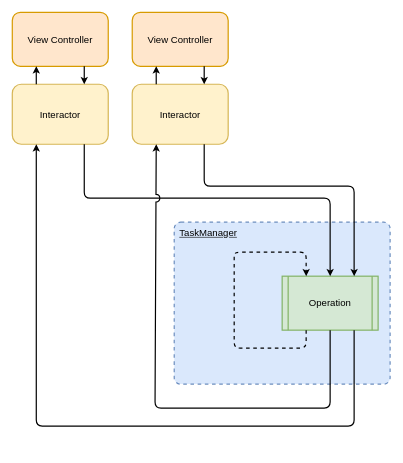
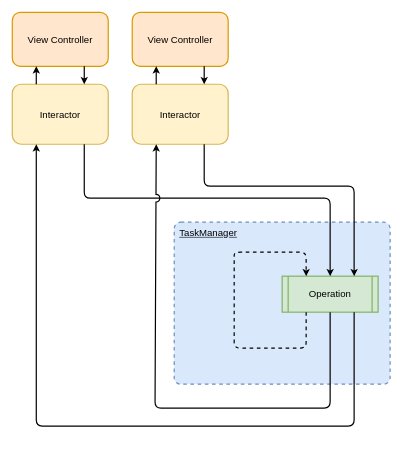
node "Operation": size 96x54 -> 96x36
